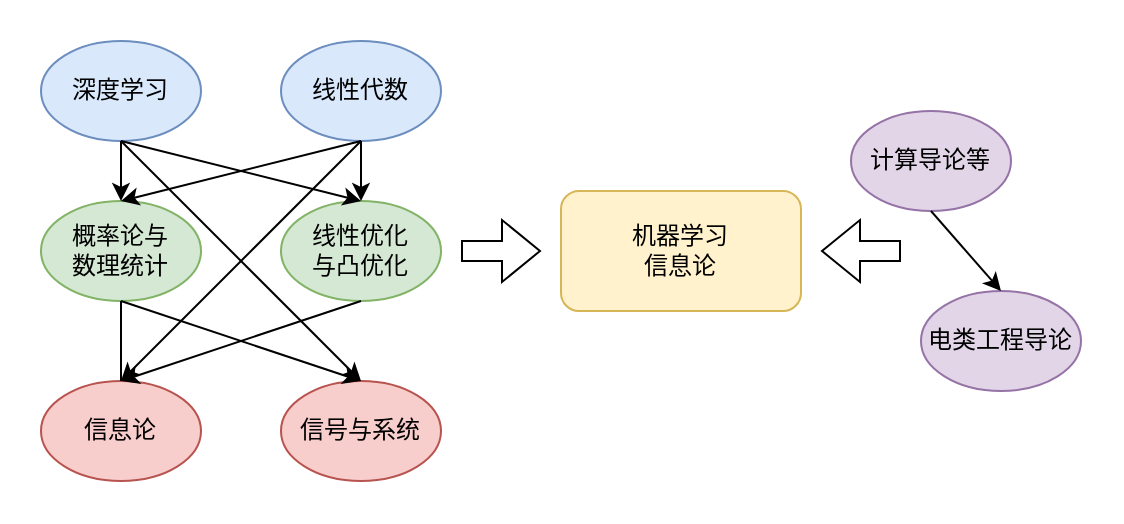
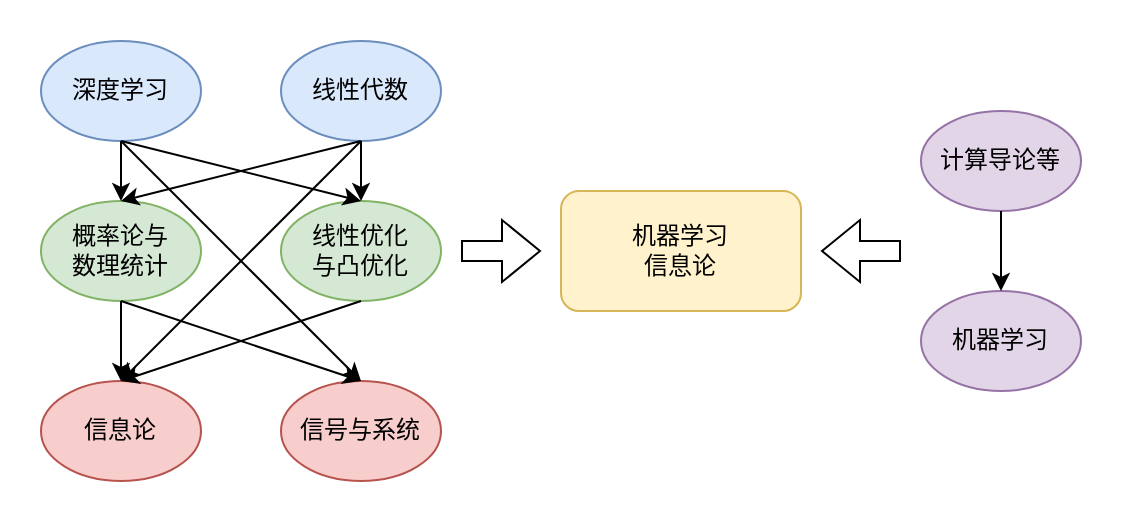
node "计算导论等": moved (931, 161) -> (1001, 161)
node "电类工程导论": label "电类工程导论" -> "机器学习"
edge "概率论与 数理统计" -- "信息论": arrowhead none -> classic
